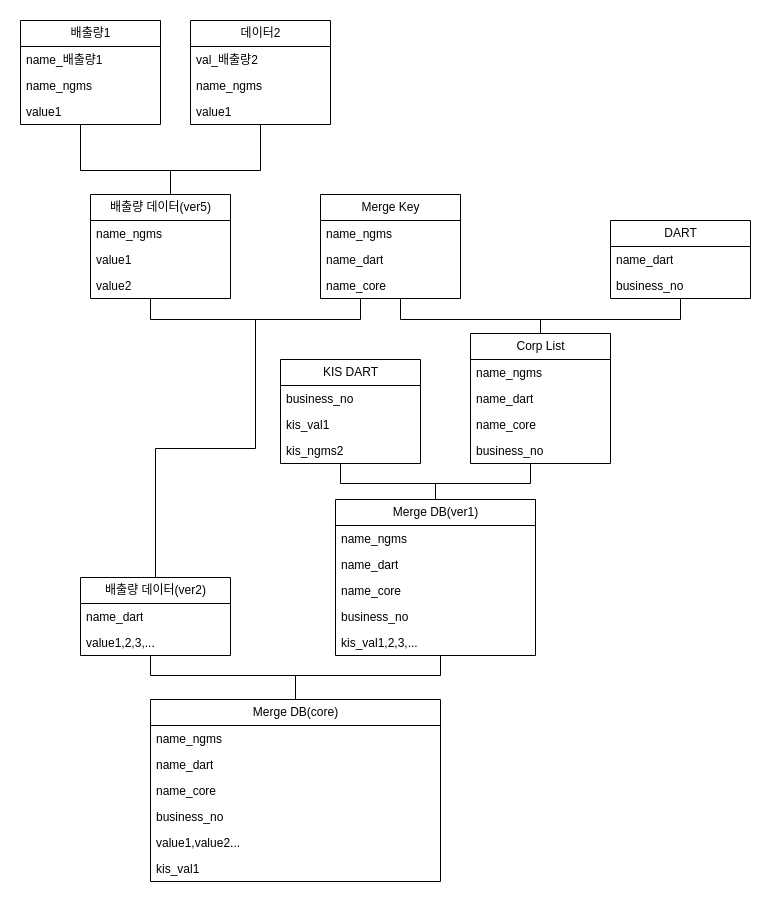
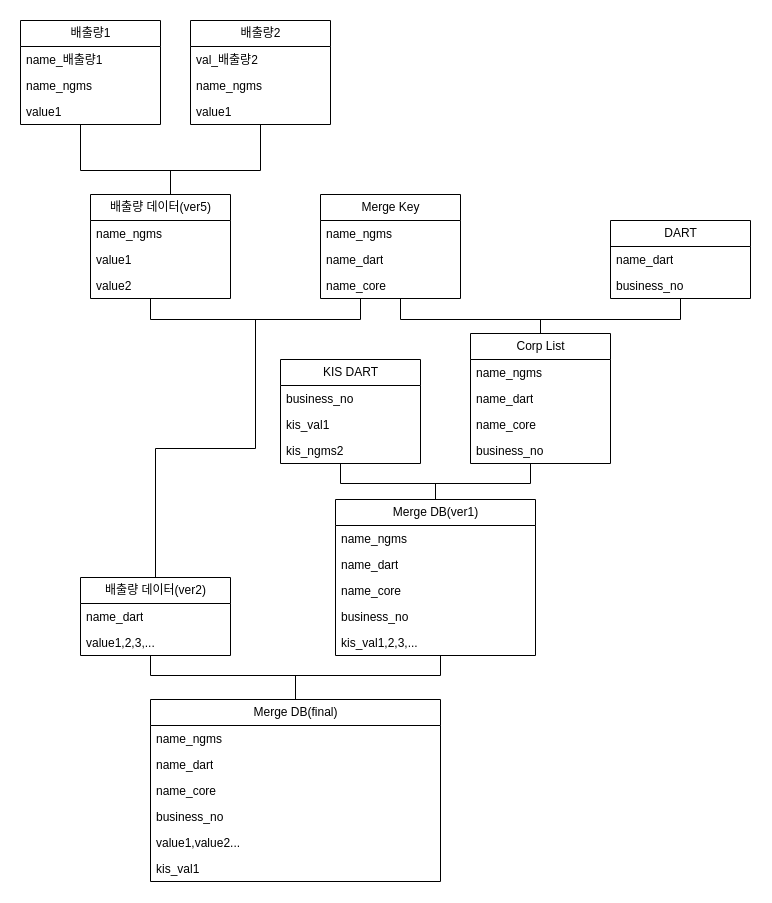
node "데이터2": label "데이터2" -> "배출량2"
node "Merge DB(core)": label "Merge DB(core)" -> "Merge DB(final)"
